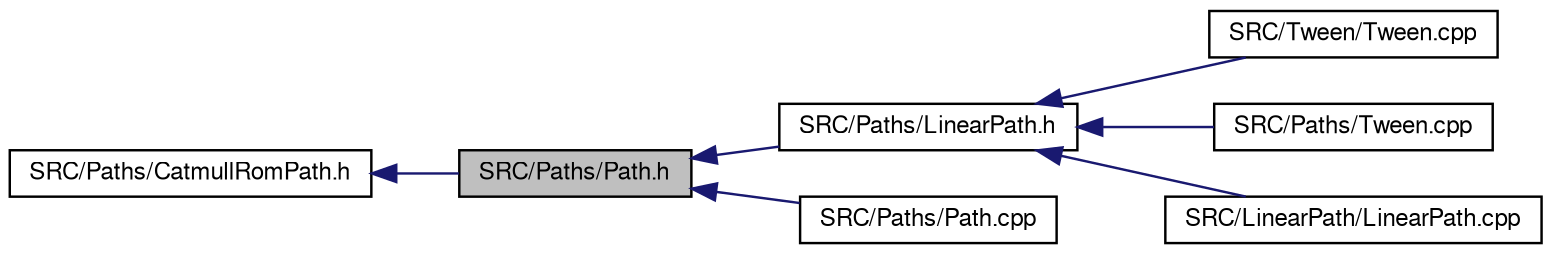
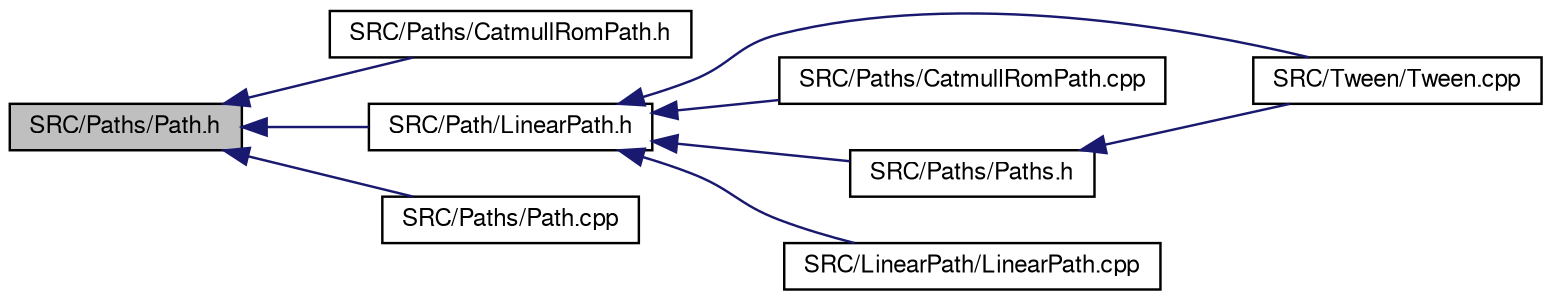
node "SRC/Paths/LinearPath.h": label "SRC/Paths/LinearPath.h" -> "SRC/Path/LinearPath.h"
node "SRC/Paths/Tween.cpp": label "SRC/Paths/Tween.cpp" -> "SRC/Paths/CatmullRomPath.cpp"
edge "SRC/Paths/Path.h" -> "SRC/Paths/CatmullRomPath.h": reversed
node "SRC/Paths/Paths.h": added
